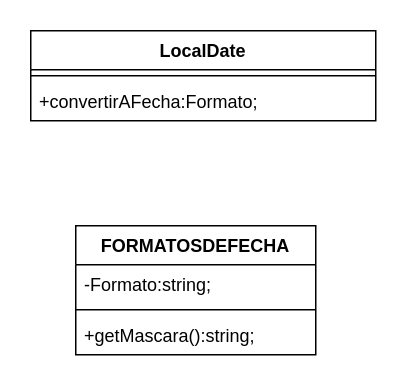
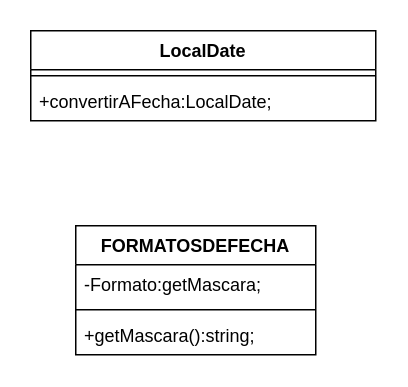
node "+convertirAFecha:Formato;": label "+convertirAFecha:Formato;" -> "+convertirAFecha:LocalDate;"
node "-Formato:string;": label "-Formato:string;" -> "-Formato:getMascara;"
